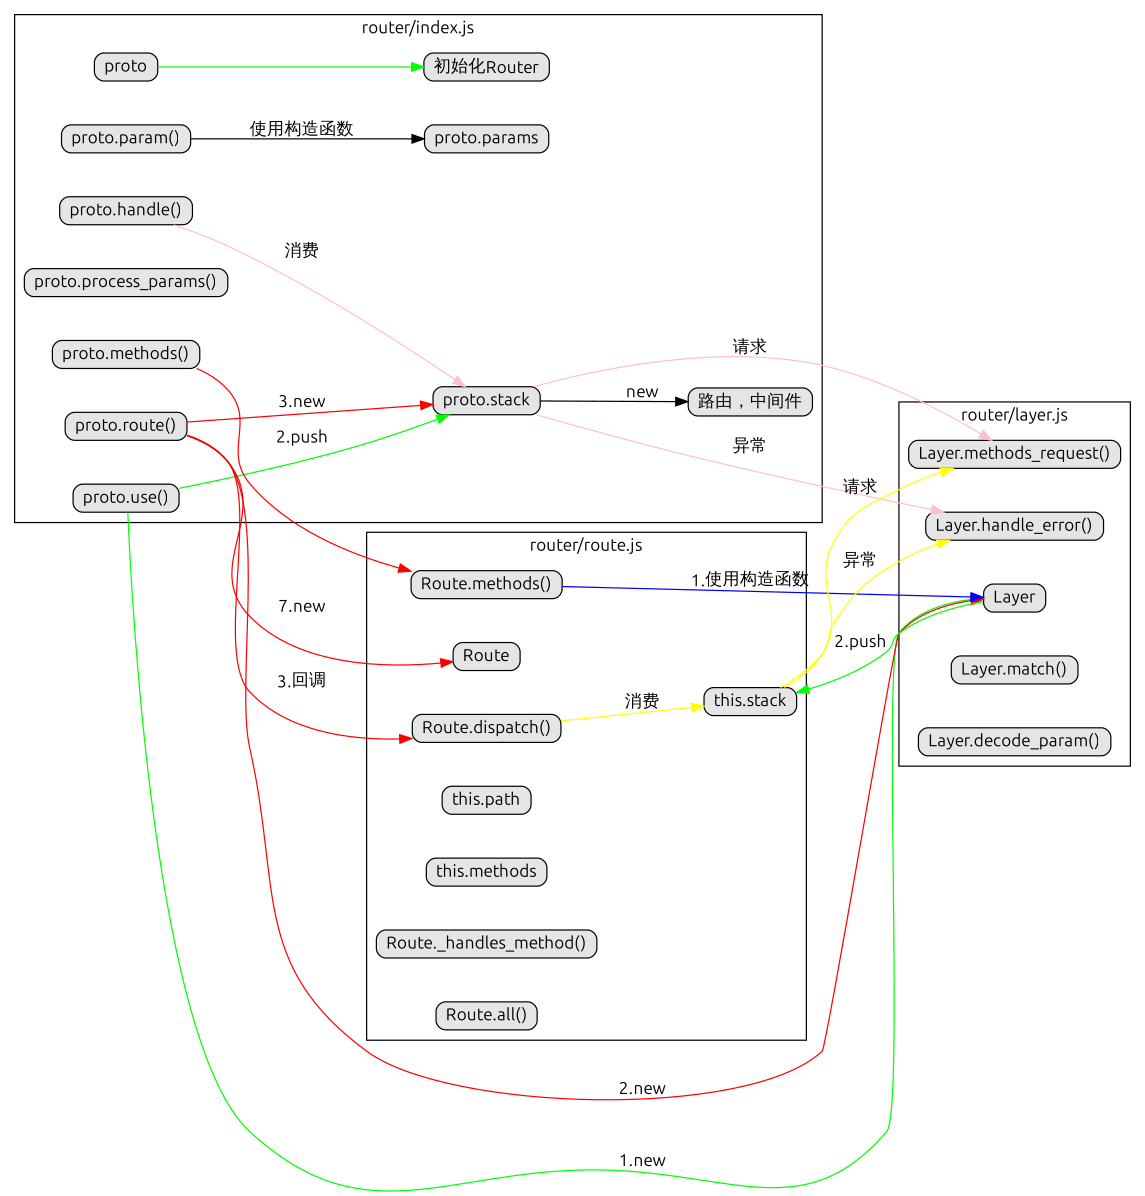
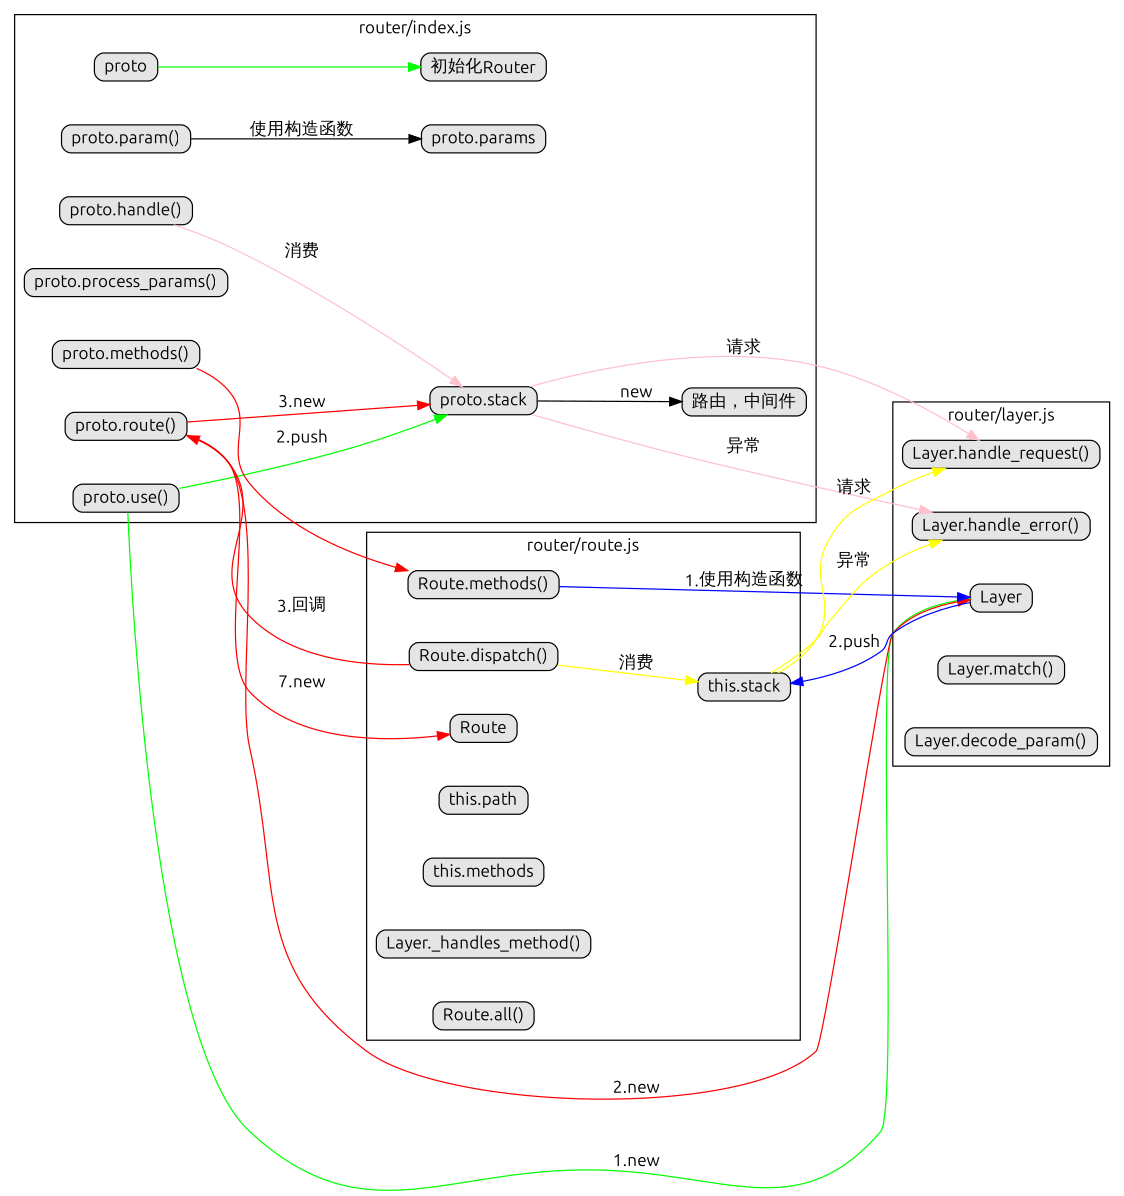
node "Layer.methods_request()": label "Layer.methods_request()" -> "Layer.handle_request()"
edge "proto.route()" -> "Route.dispatch()": reversed
edge "Layer" -> "this.stack": color green -> blue
node "Route._handles_method()": label "Route._handles_method()" -> "Layer._handles_method()"
